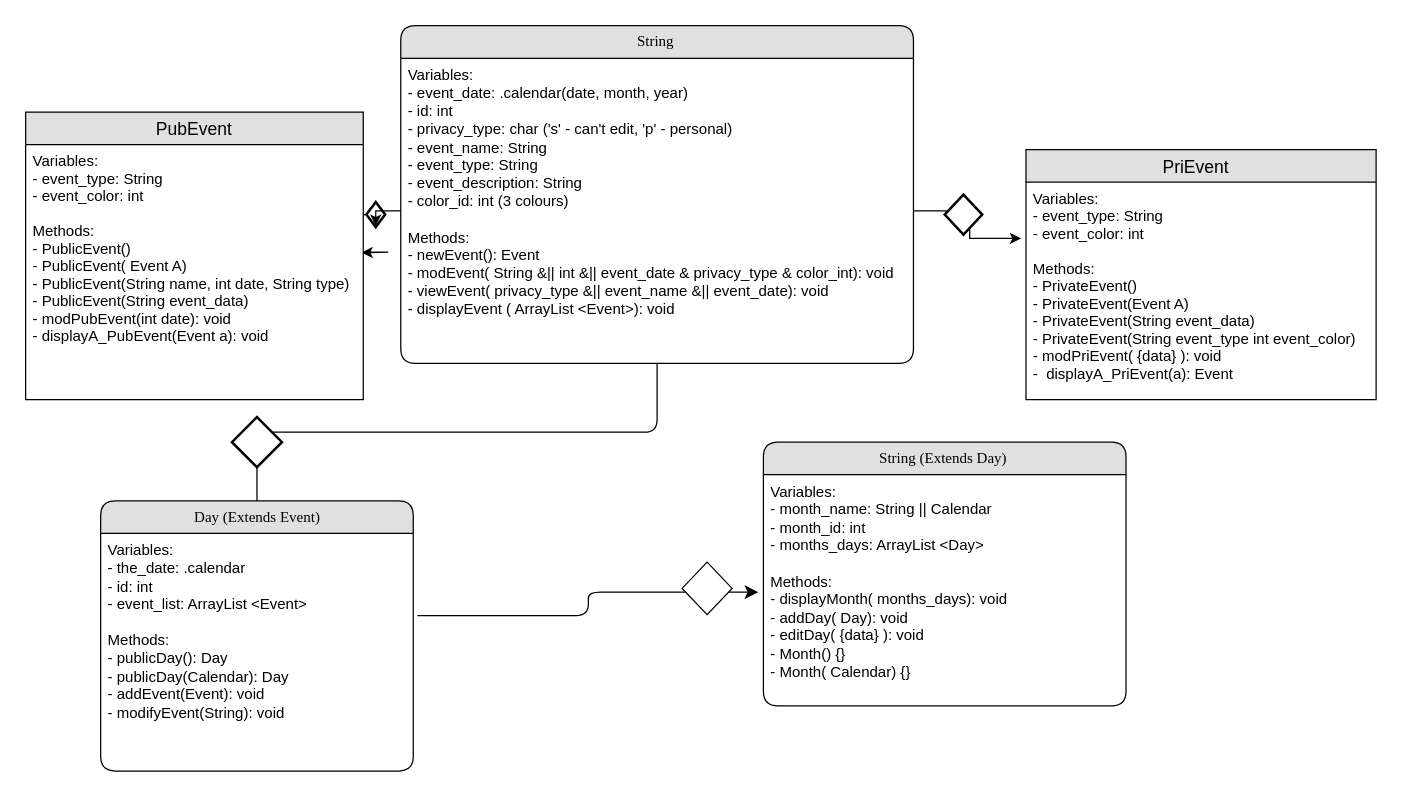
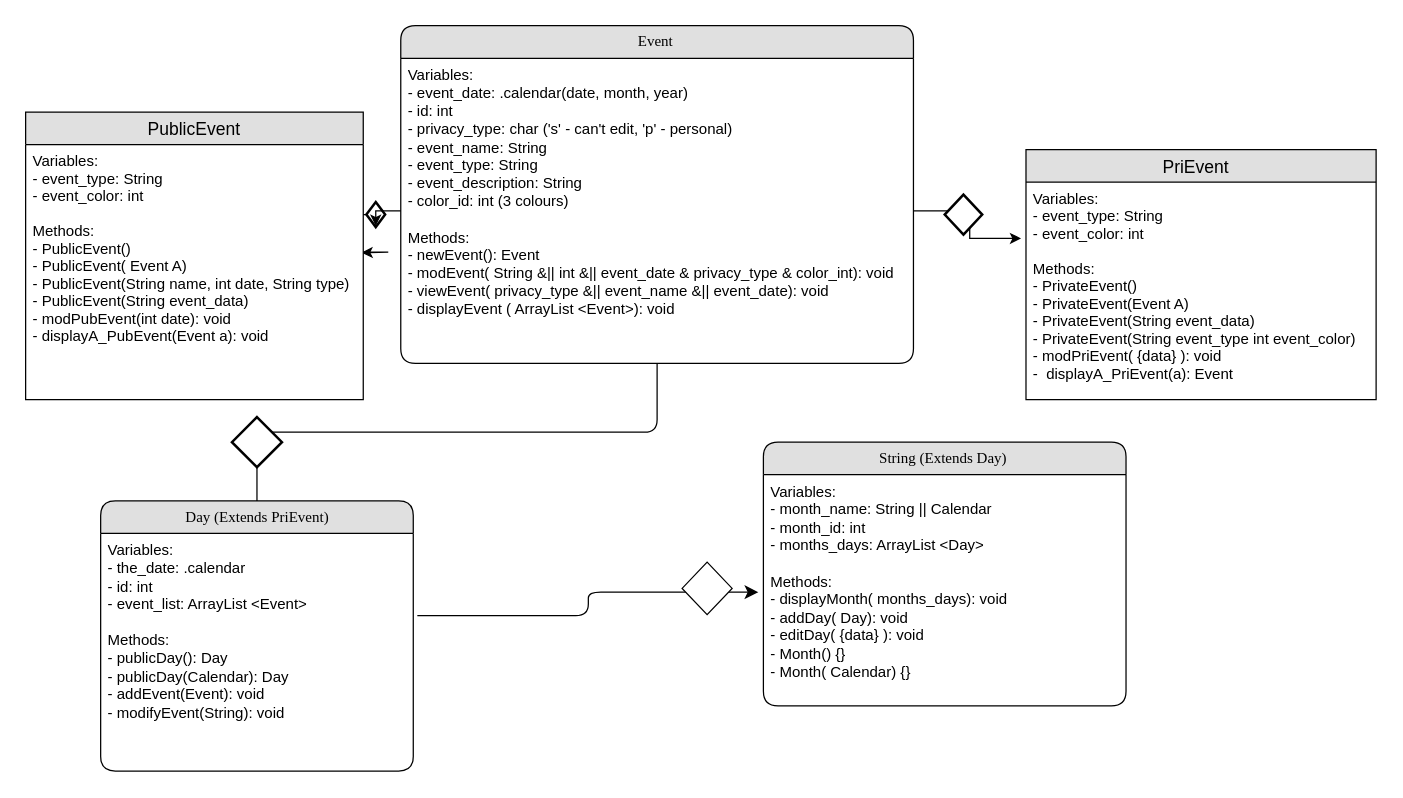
node "String": label "String" -> "Event"
node "PubEvent": label "PubEvent" -> "PublicEvent"
node "Day (Extends Event)": label "Day (Extends Event)" -> "Day (Extends PriEvent)"
